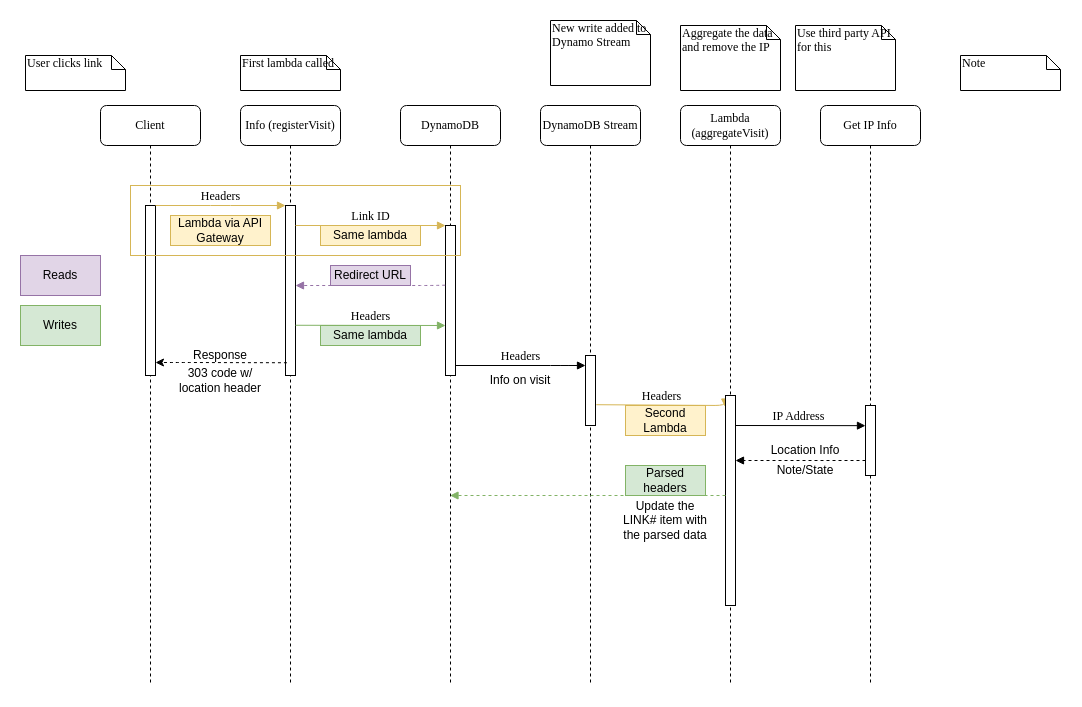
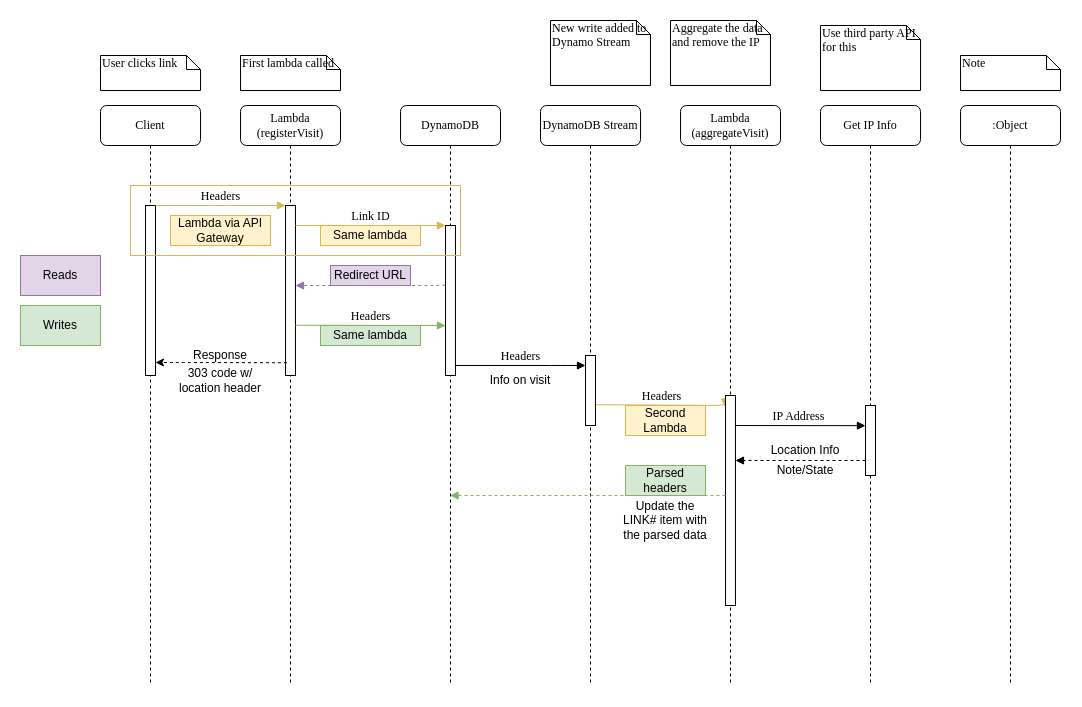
node "Aggregate the data and remove the IP": moved (731, 58) -> (721, 53)
node "Use third party API for this": moved (846, 58) -> (871, 58)
node "User clicks link": moved (76, 73) -> (151, 73)
node "Info (registerVisit)": label "Info (registerVisit)" -> "Lambda (registerVisit)"
node ":Object": added
